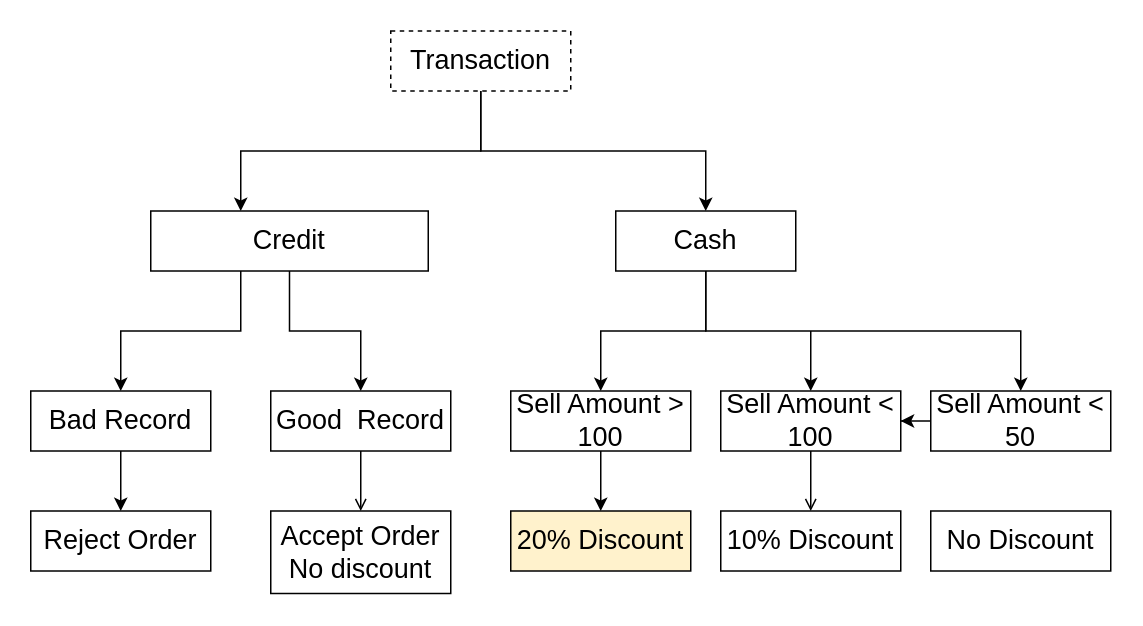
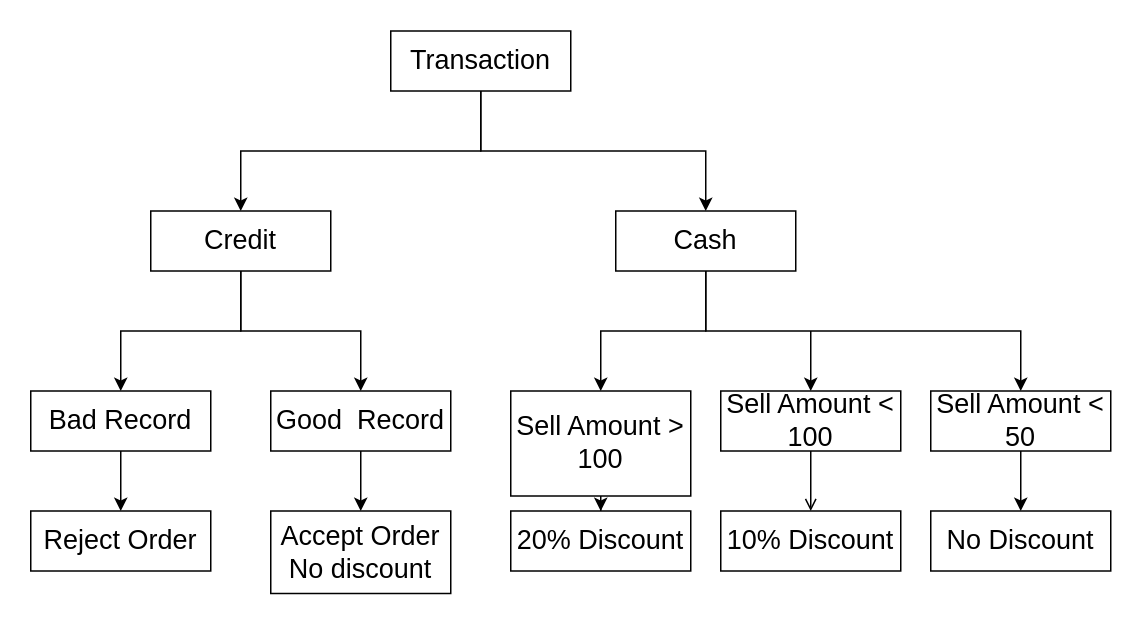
node "Transaction": style dashed -> solid
node "Credit": size 278x60 -> 180x60
node "Sell Amount > 100": size 180x60 -> 180x105
edge "Sell Amount < 50" -> "Sell Amount < 100": now "Sell Amount < 50" -> "No Discount"
edge "Good Record" -> "Accept Order No discount": arrowhead open -> classic
node "20% Discount": fillcolor #fff2cc -> #ffffff
